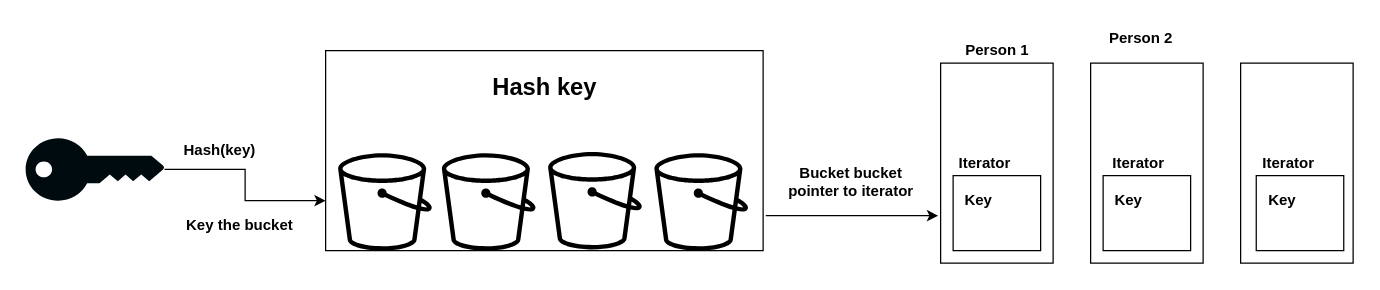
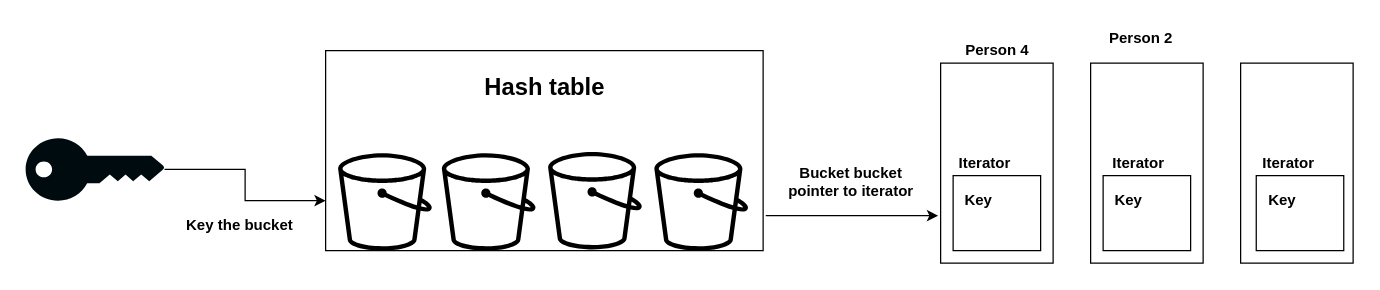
node "Person 1": label "Person 1" -> "Person 4"
node "Hash key": label "Hash key" -> "Hash table"
node "Hash(key)": removed
